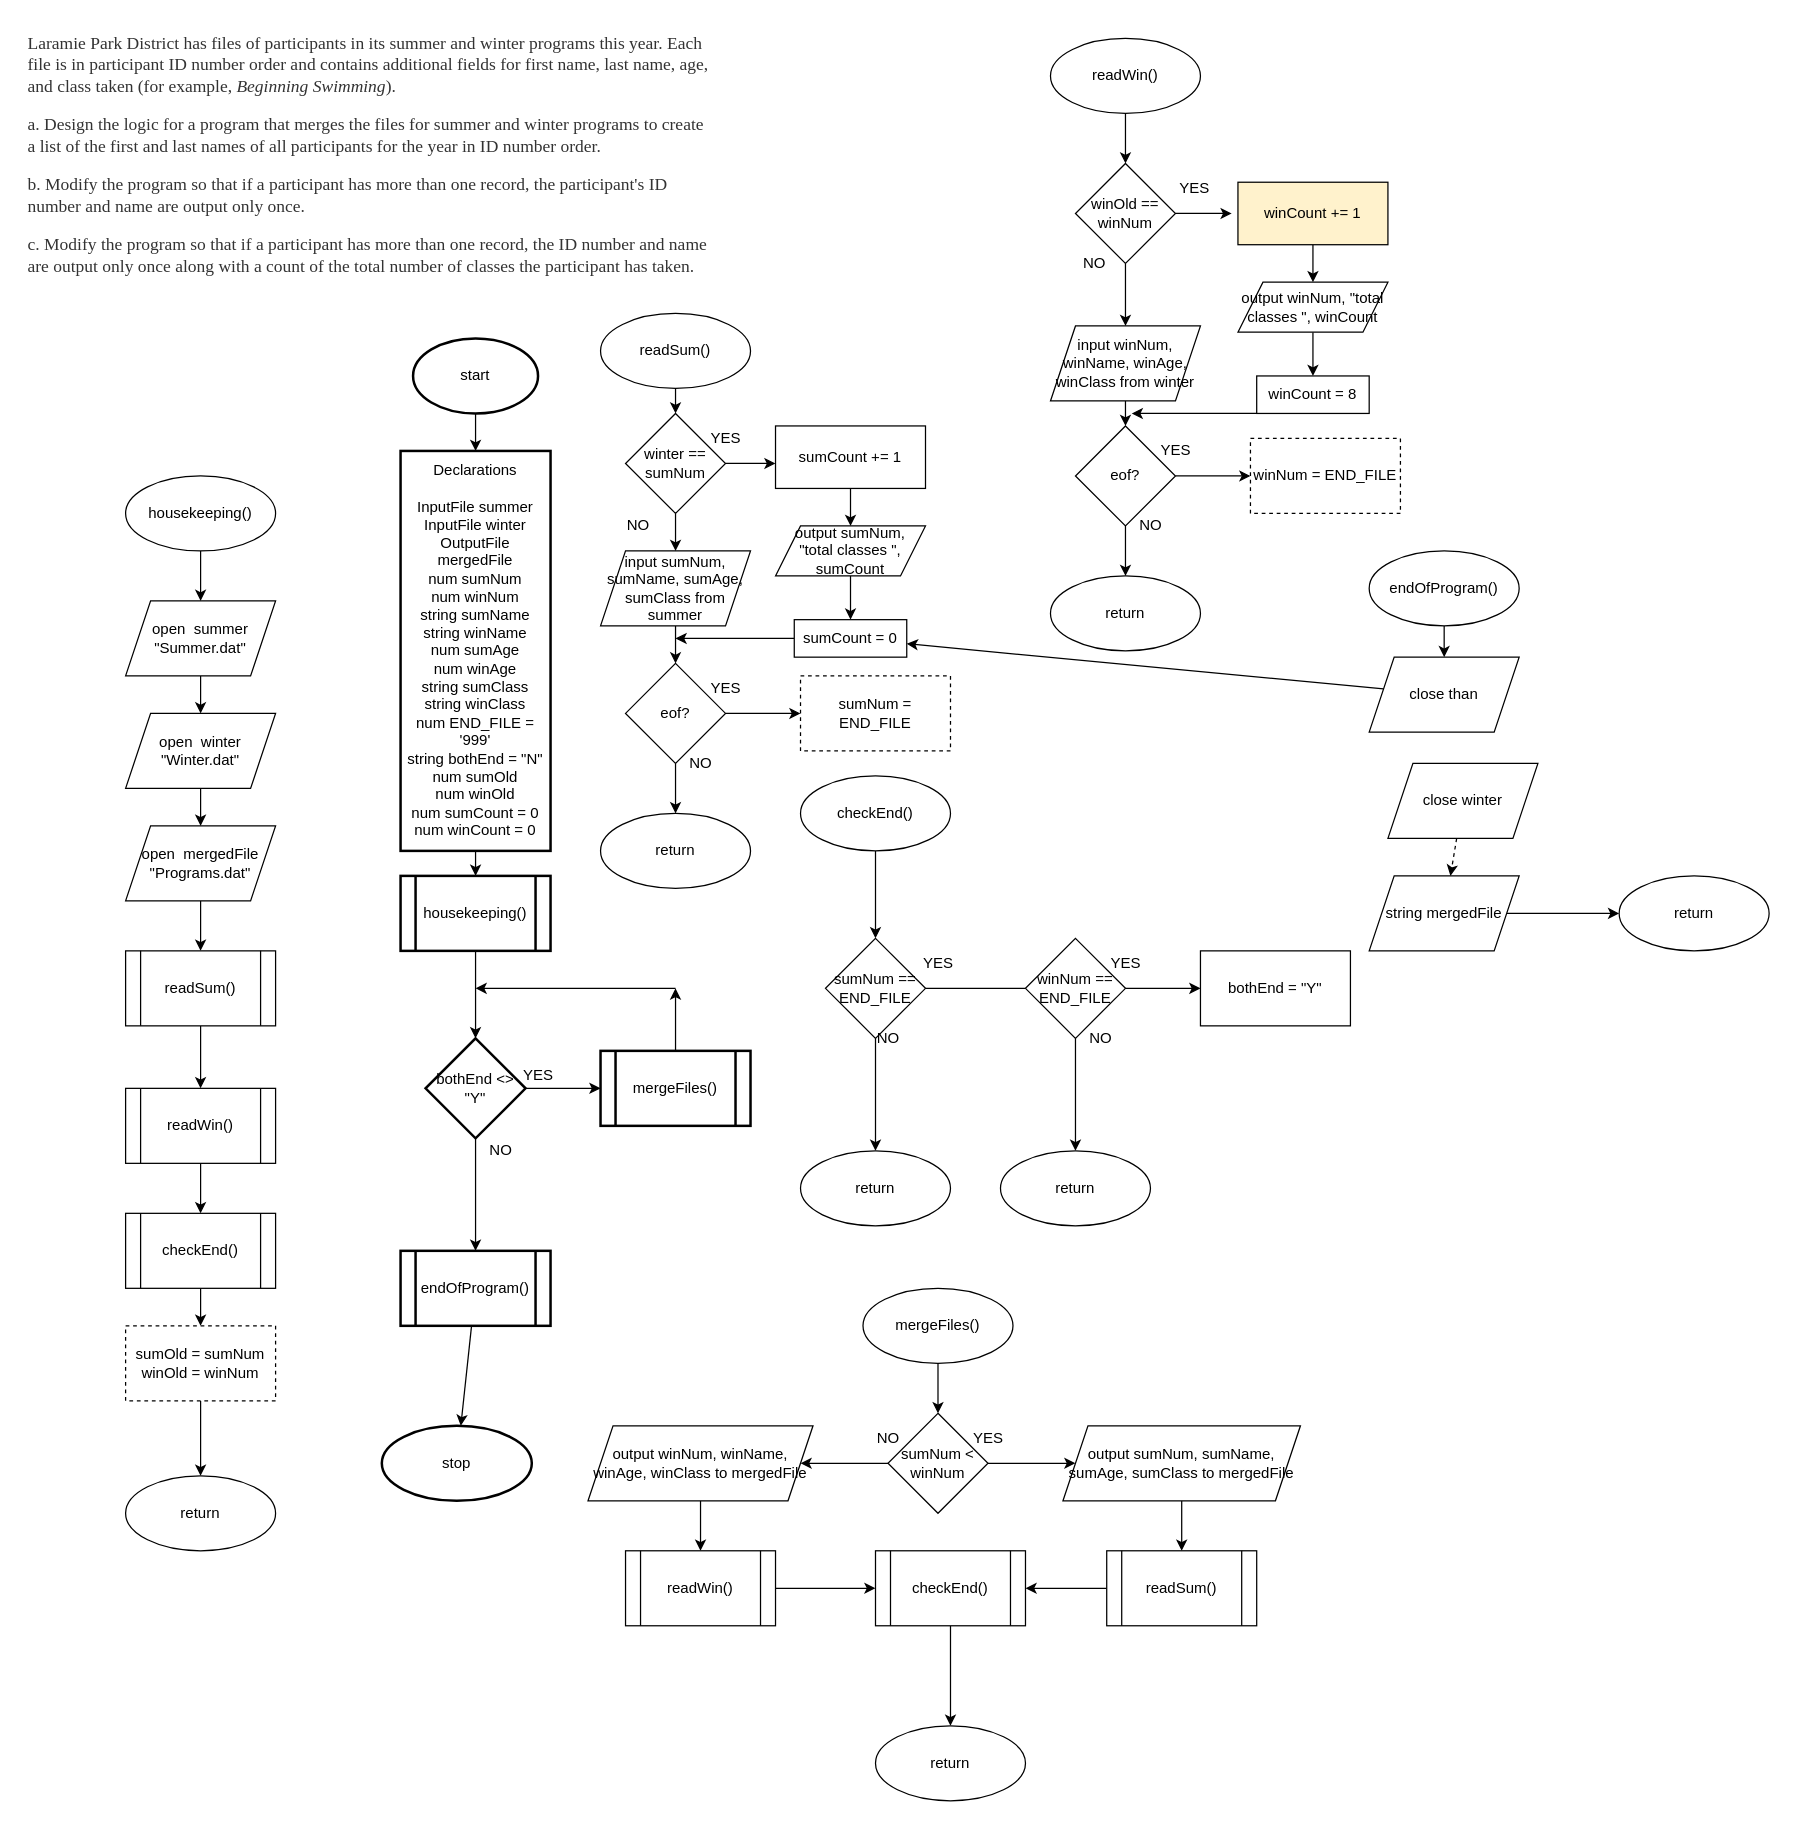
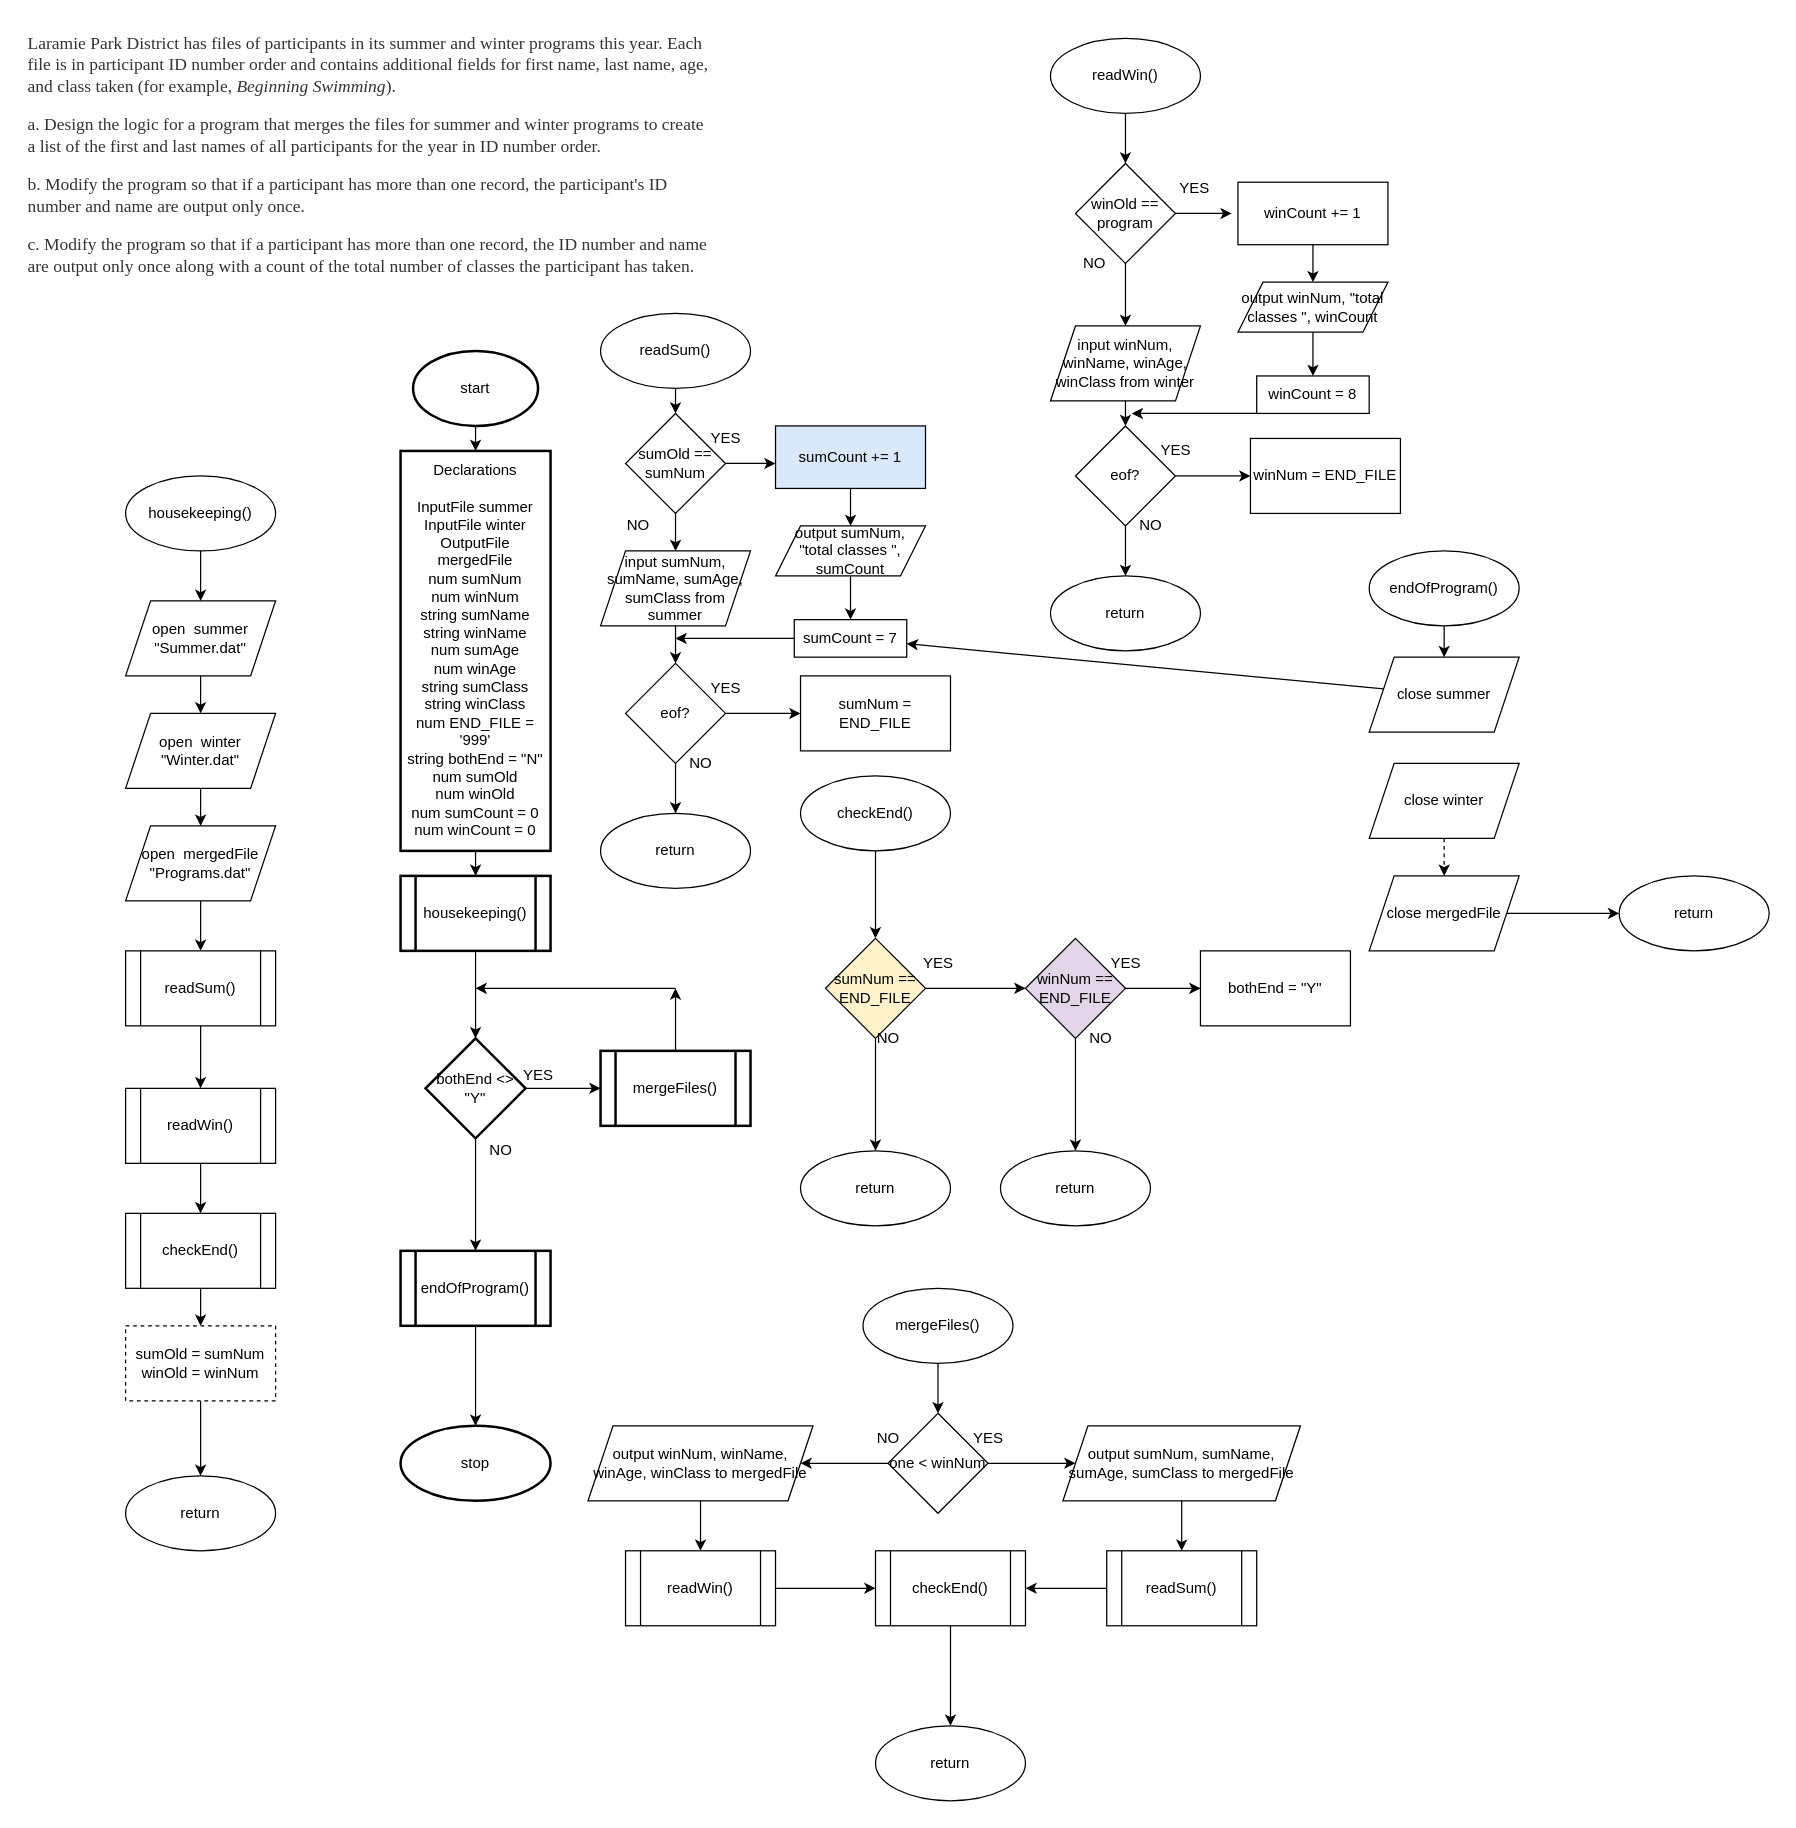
node "winOld == winNum": label "winOld == winNum" -> "winOld == program"
node "winCount += 1": fillcolor #fff2cc -> #ffffff
node "start": moved (476, 376) -> (476, 388)
node "sumCount += 1": fillcolor #ffffff -> #dae8fc
node "winter == sumNum": label "winter == sumNum" -> "sumOld == sumNum"
node "winNum = END_FILE": style dashed -> solid
node "sumCount = 0": label "sumCount = 0" -> "sumCount = 7"
node "close than": label "close than" -> "close summer"
node "sumNum = END_FILE": style dashed -> solid
node "close winter": moved (1463, 801) -> (1444, 801)
node "string mergedFile": label "string mergedFile" -> "close mergedFile"
node "sumNum == END_FILE": fillcolor #ffffff -> #fff2cc
edge "sumNum == END_FILE" -- "winNum == END_FILE": arrowhead none -> classic
node "winNum == END_FILE": fillcolor #ffffff -> #e1d5e7
node "stop": moved (457, 1463) -> (476, 1463)
node "sumNum < winNum": label "sumNum < winNum" -> "one < winNum"
